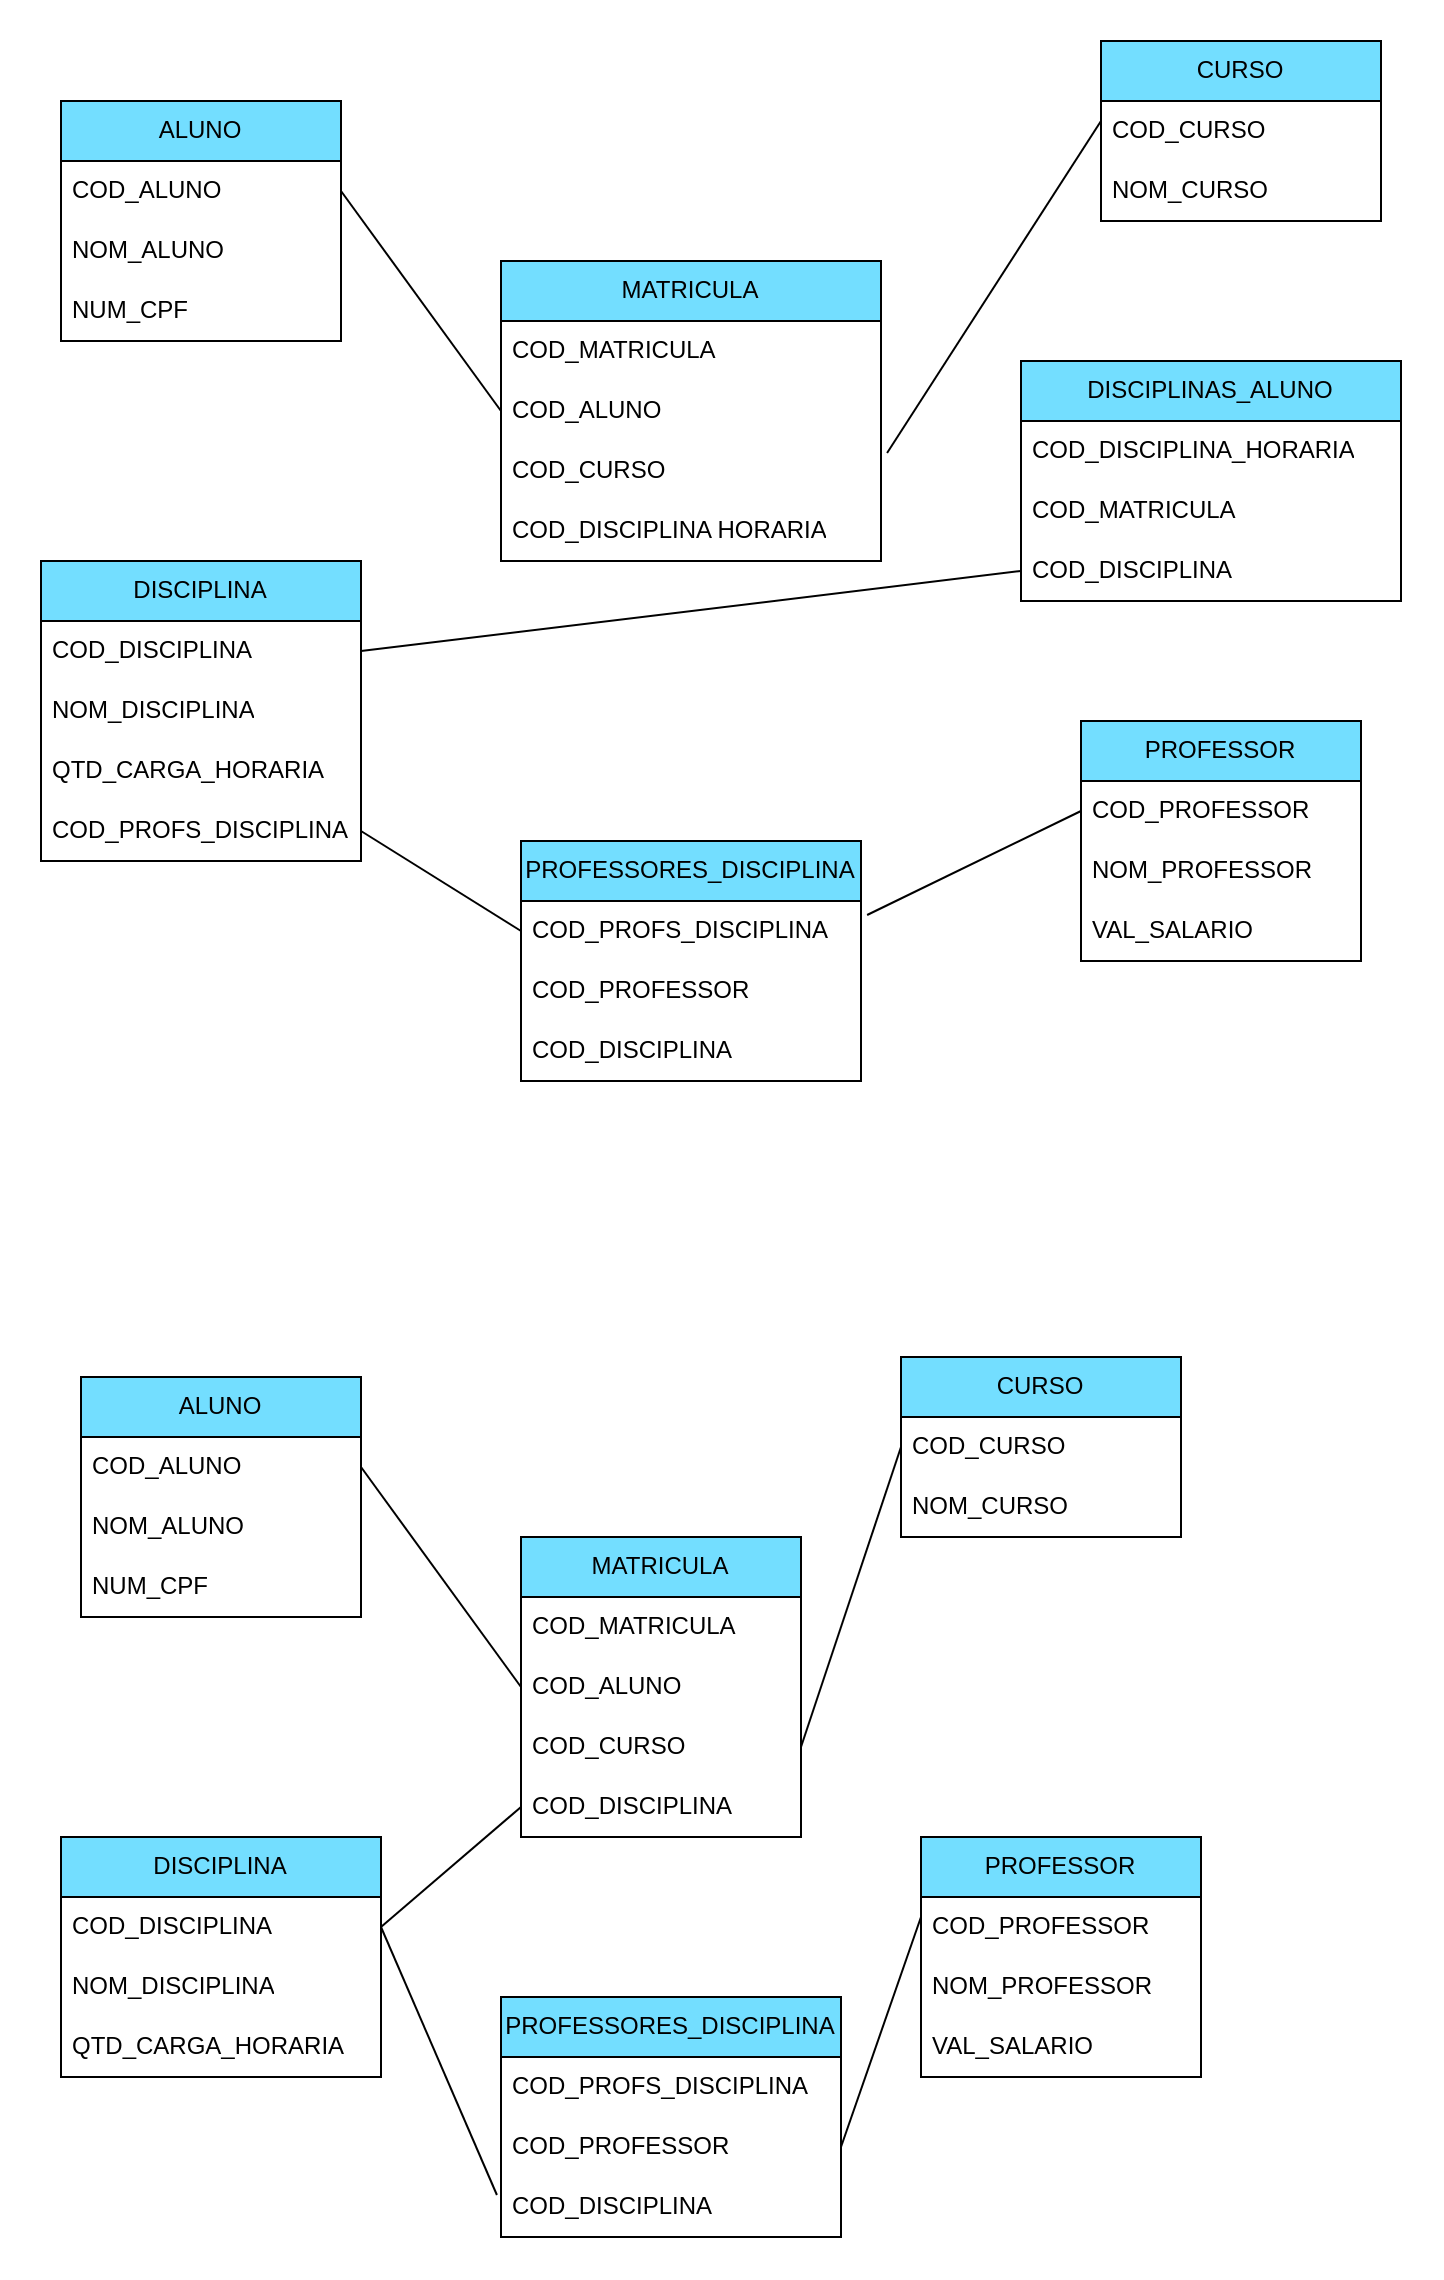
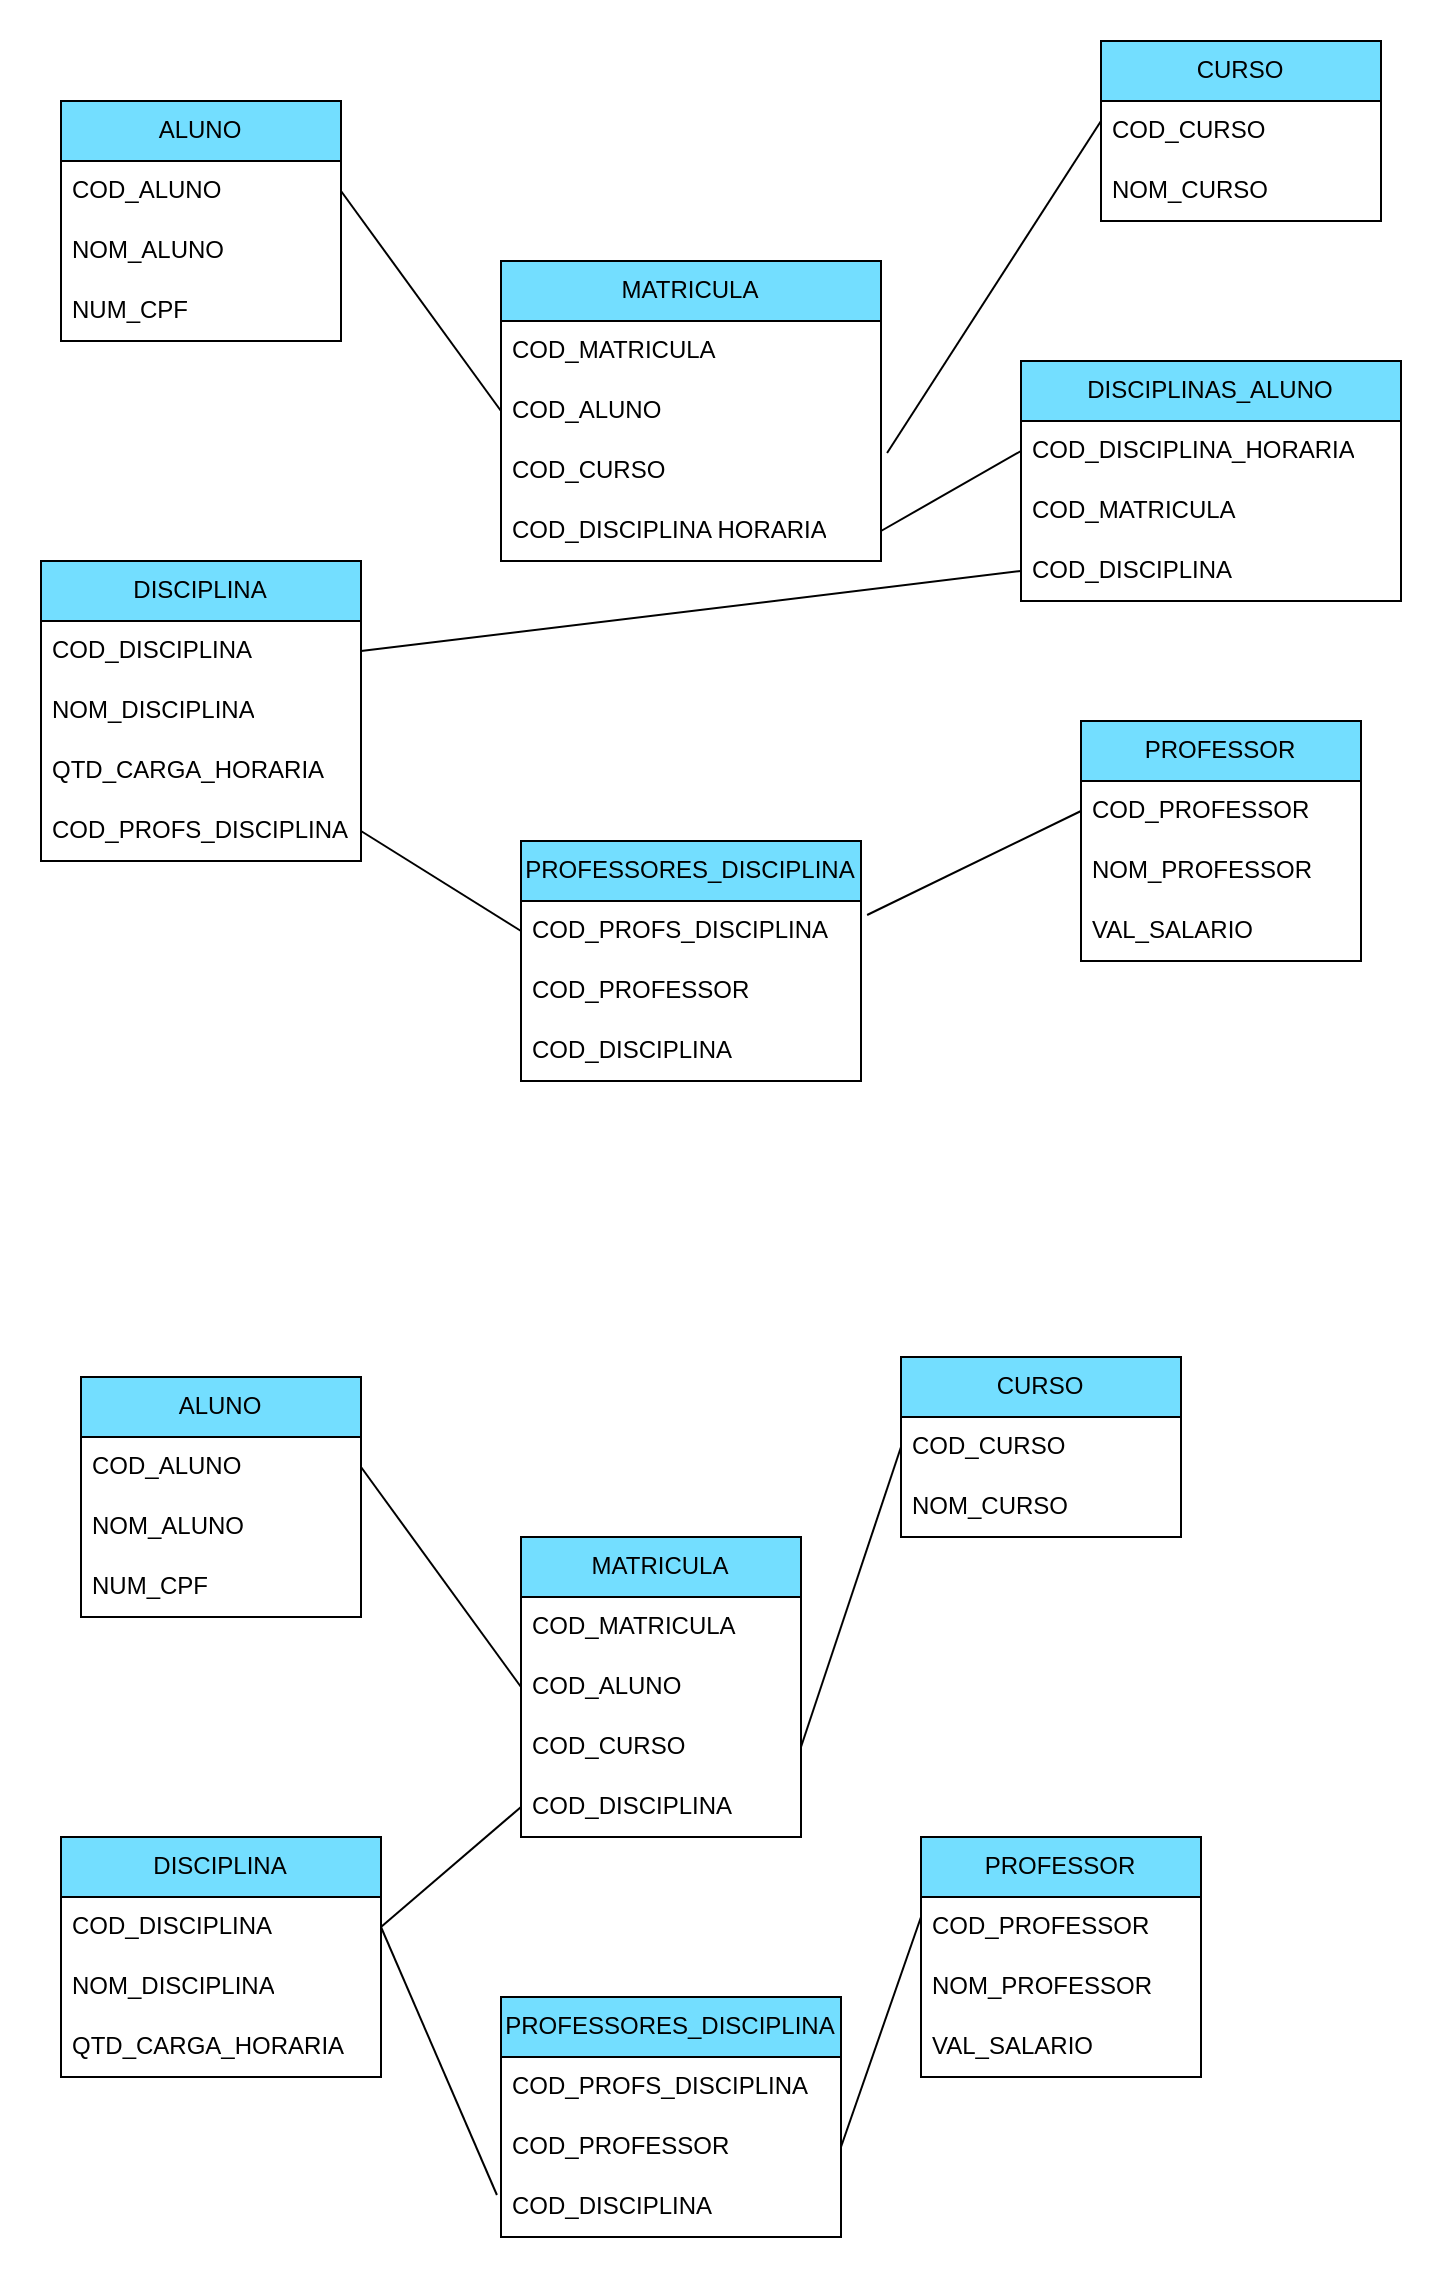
edge "COD_DISCIPLINA_HORARIA" -- "COD_DISCIPLINA HORARIA": added
